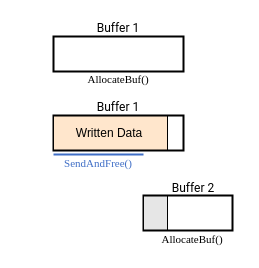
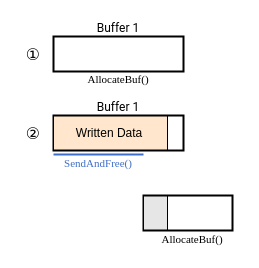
node "①": added
node "②": added
node "Buffer 2": removed
